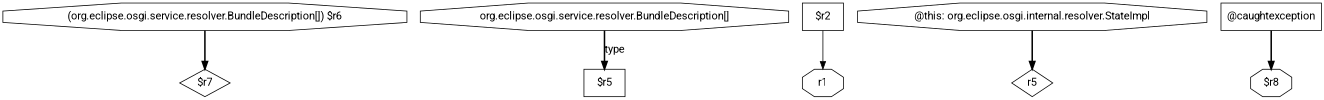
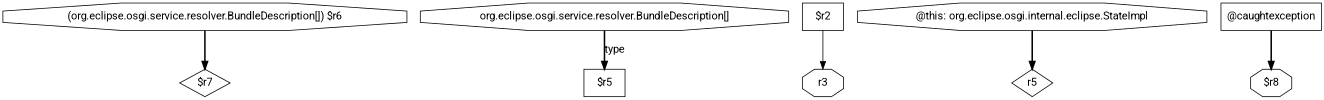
node "@this: org.eclipse.osgi.internal.resolver.StateImpl": label "@this: org.eclipse.osgi.internal.resolver.StateImpl" -> "@this: org.eclipse.osgi.internal.eclipse.StateImpl"
node "r1": label "r1" -> "r3"
